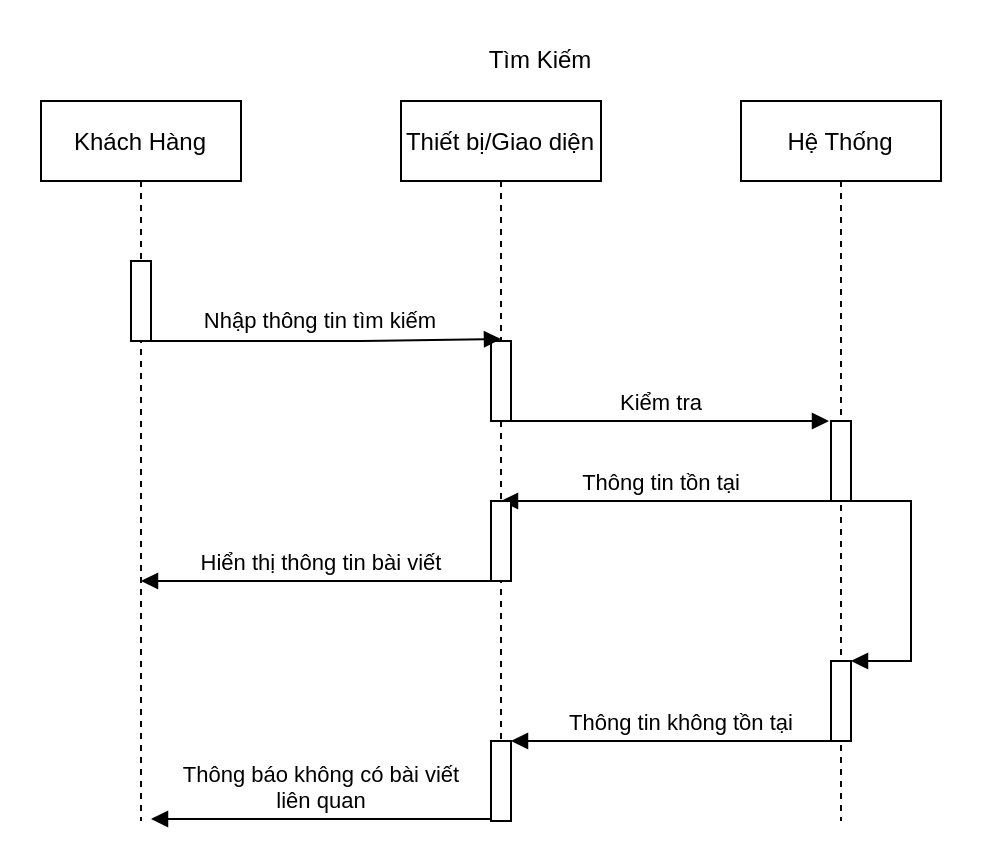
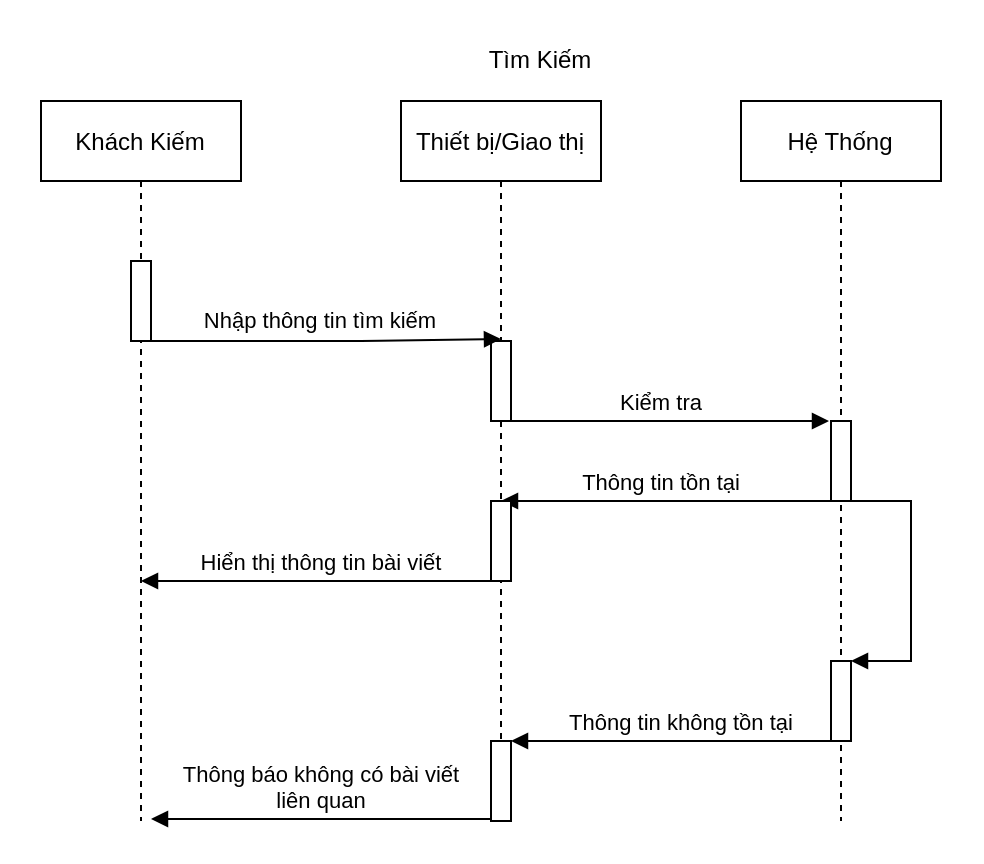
node "Khách Hàng": label "Khách Hàng" -> "Khách Kiếm"
node "Thiết bị/Giao diện": label "Thiết bị/Giao diện" -> "Thiết bị/Giao thị"
